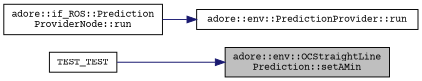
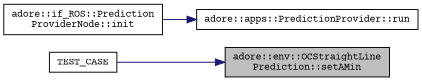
node "adore::if_ROS::Prediction ProviderNode::run": label "adore::if_ROS::Prediction ProviderNode::run" -> "adore::if_ROS::Prediction ProviderNode::init"
node "adore::env::PredictionProvider::run": label "adore::env::PredictionProvider::run" -> "adore::apps::PredictionProvider::run"
node "TEST_TEST": label "TEST_TEST" -> "TEST_CASE"
